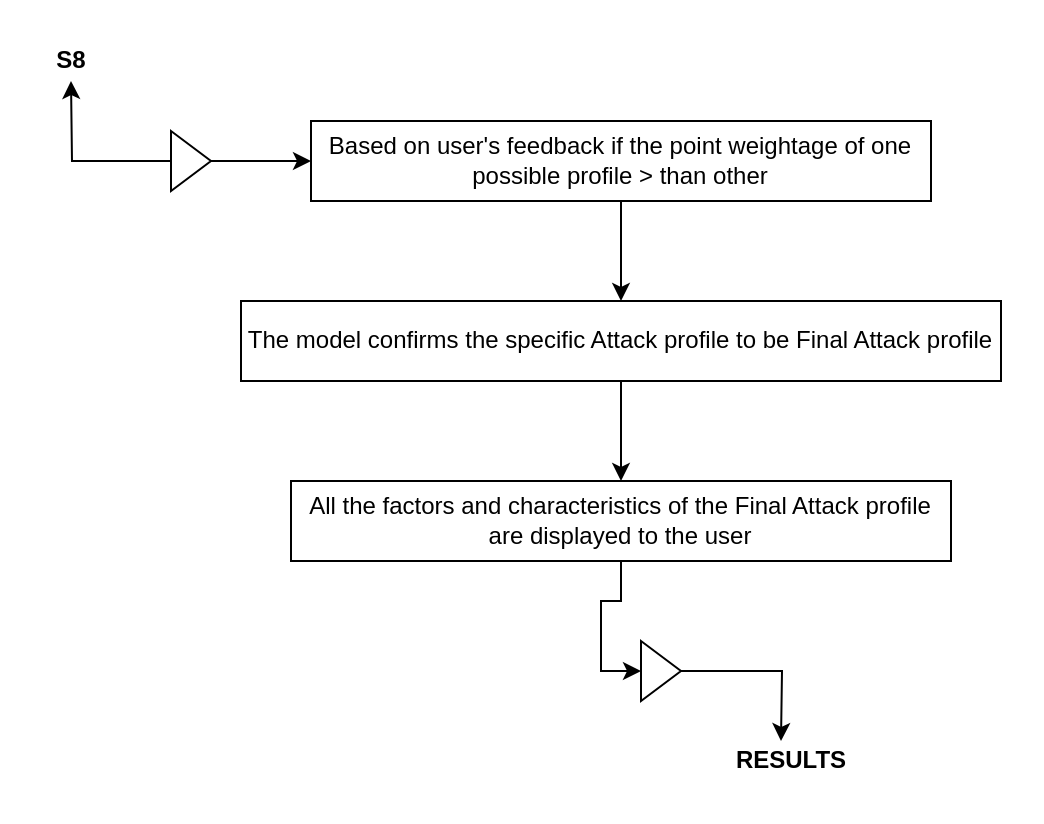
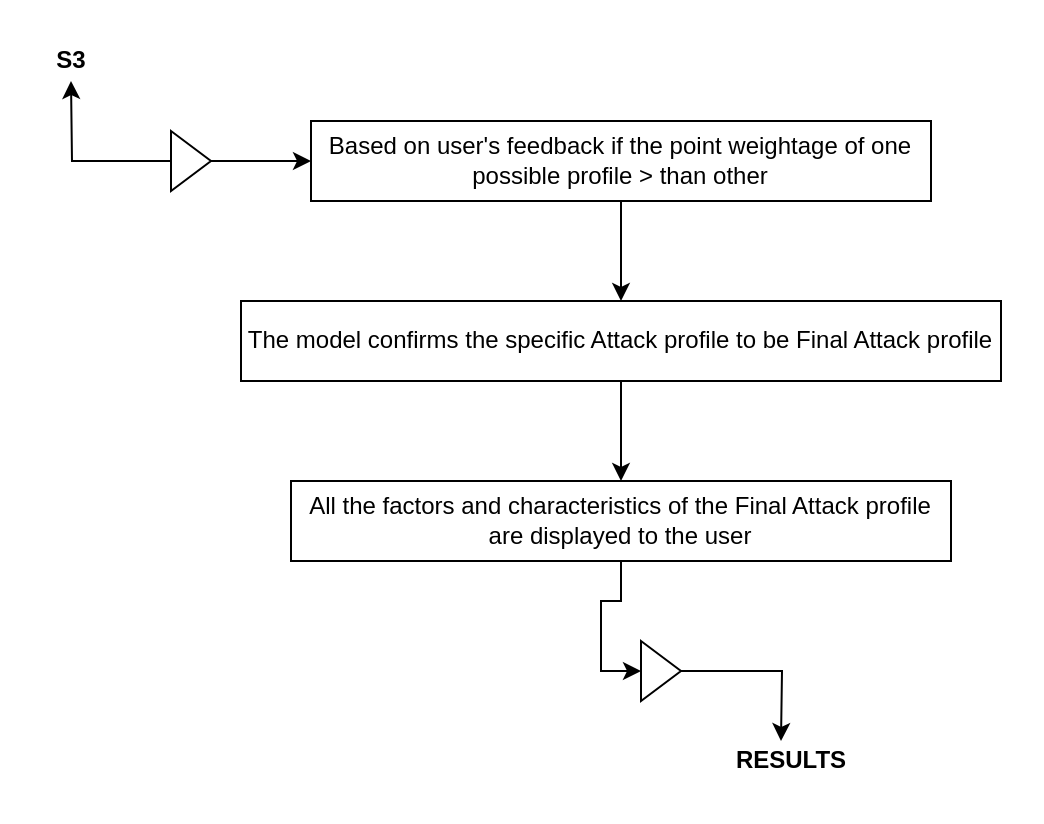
node "S8": label "S8" -> "S3"
